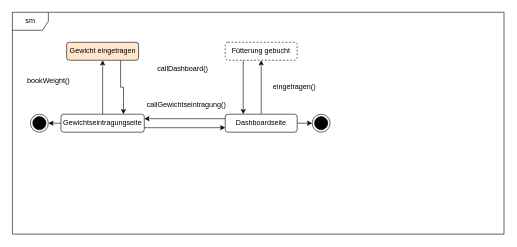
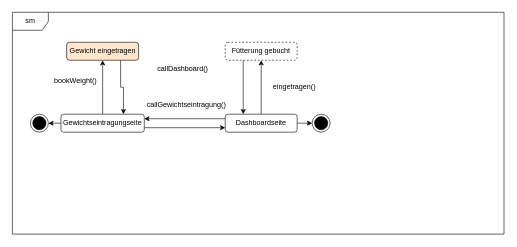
node "bookWeight()": moved (48, 81) -> (75, 81)
